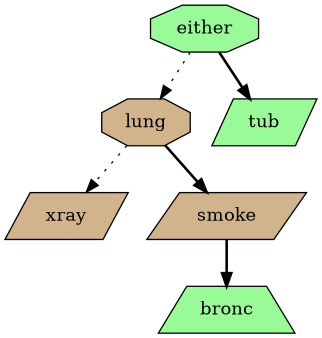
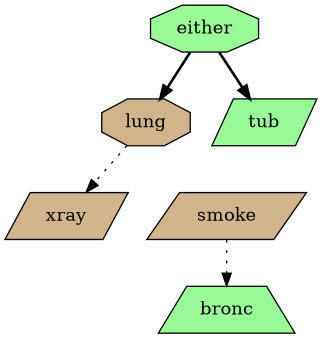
edge "either" -> "lung": style dotted -> bold
edge "lung" -> "smoke": removed
edge "smoke" -> "bronc": style bold -> dotted
